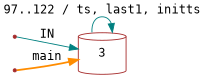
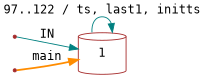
node "3": label "3" -> "1"
